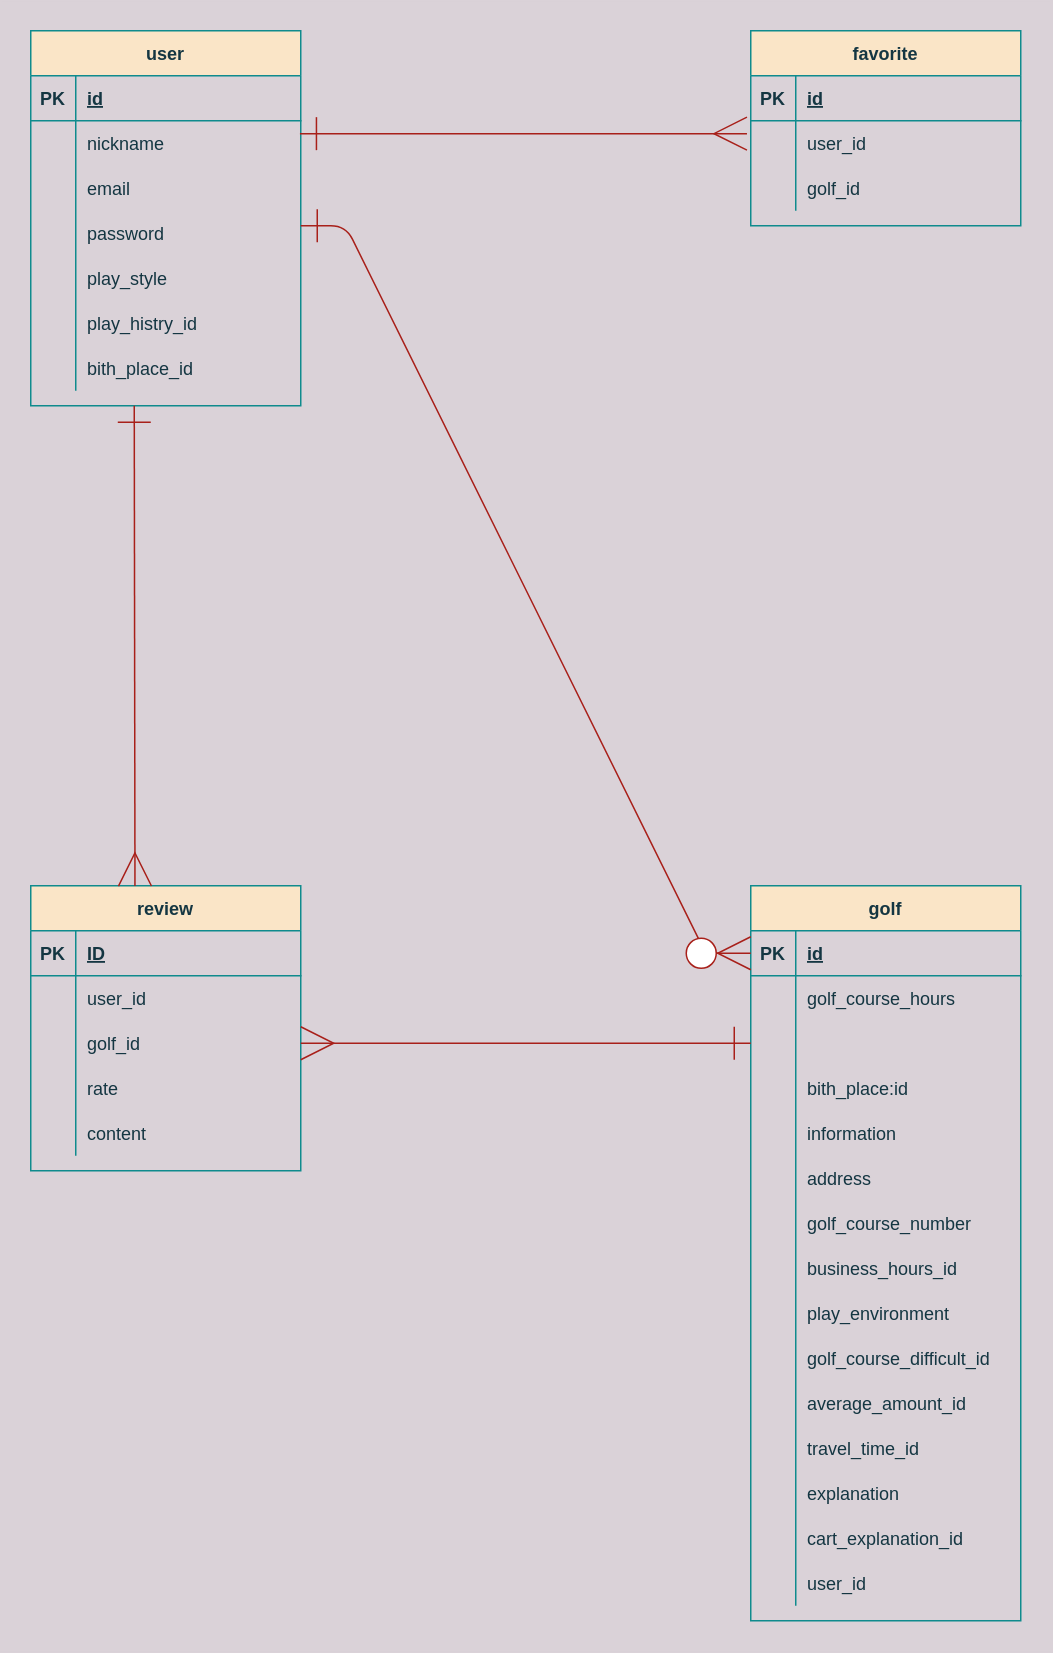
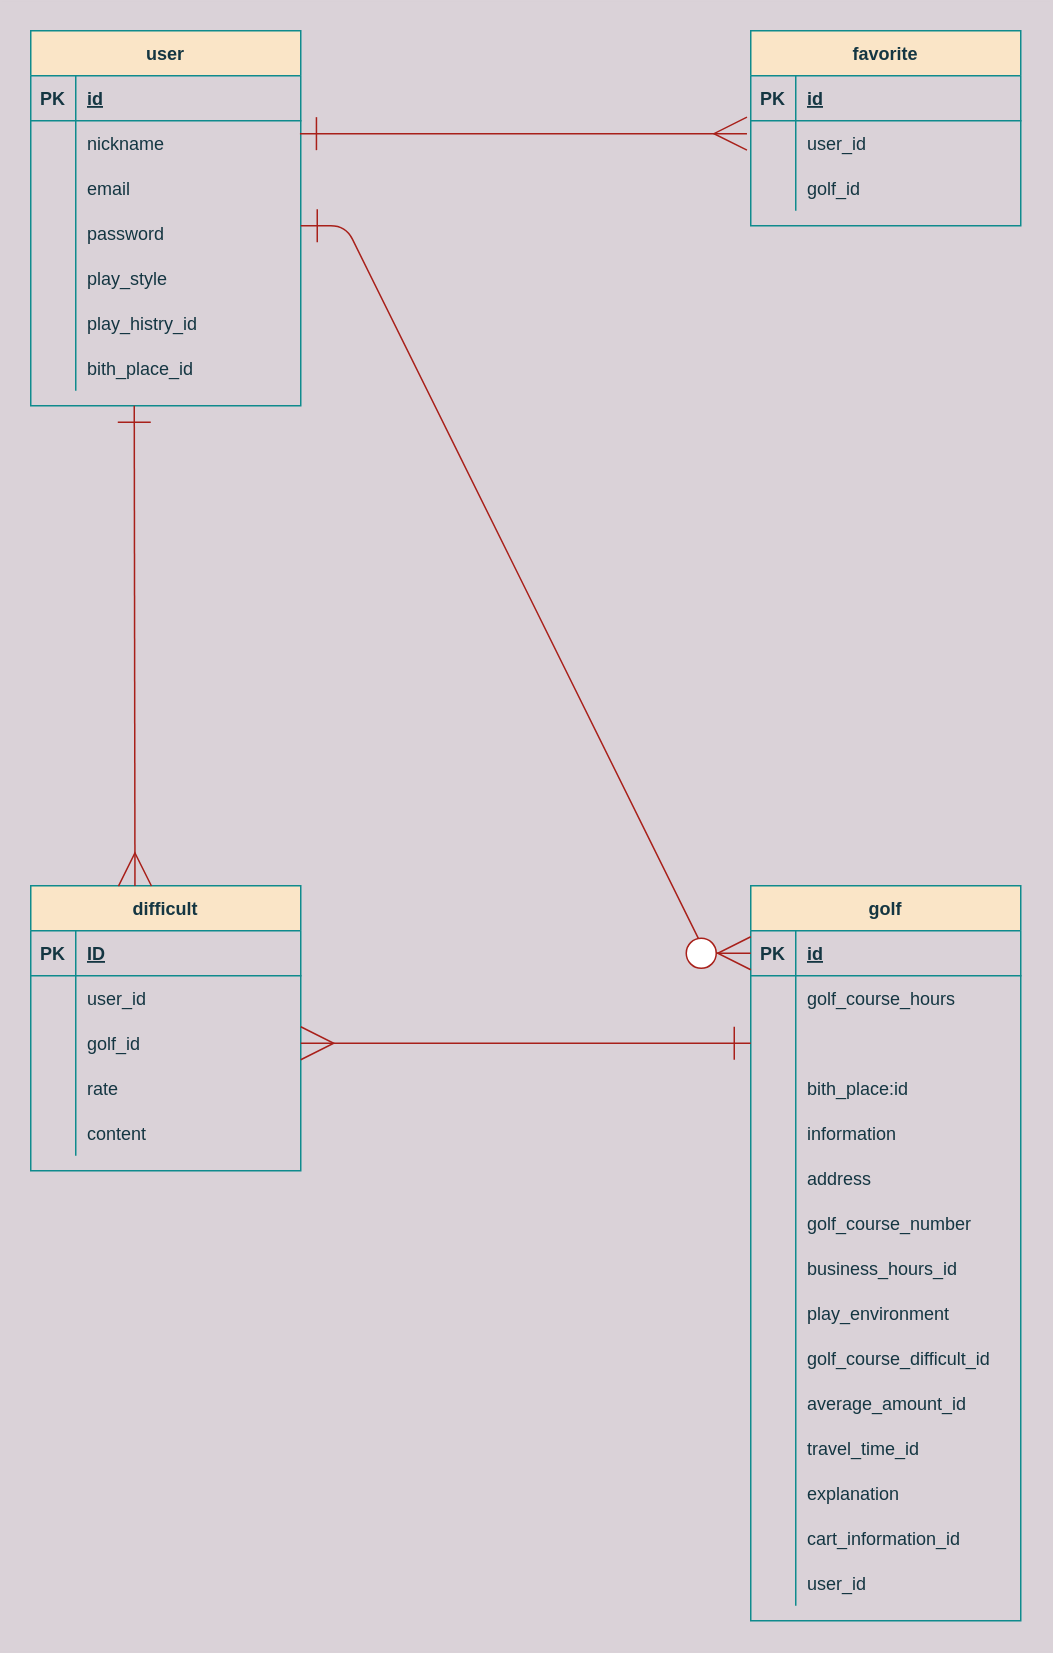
node "review": label "review" -> "difficult"
node "cart_explanation_id": label "cart_explanation_id" -> "cart_information_id"
